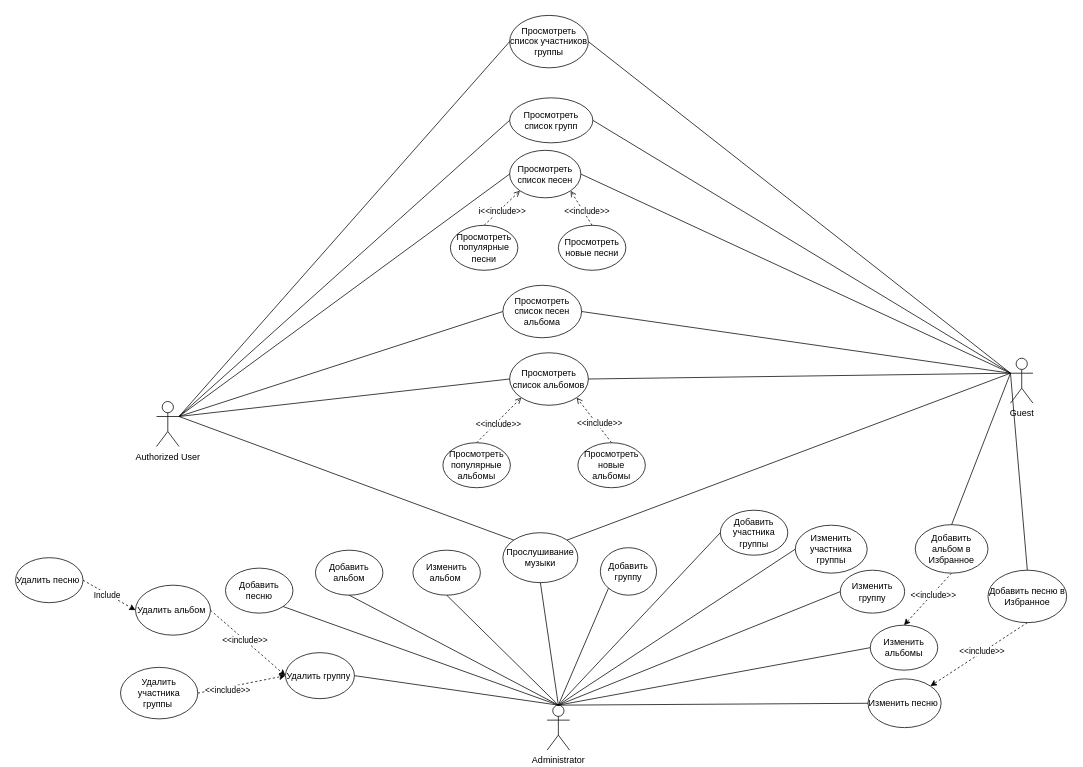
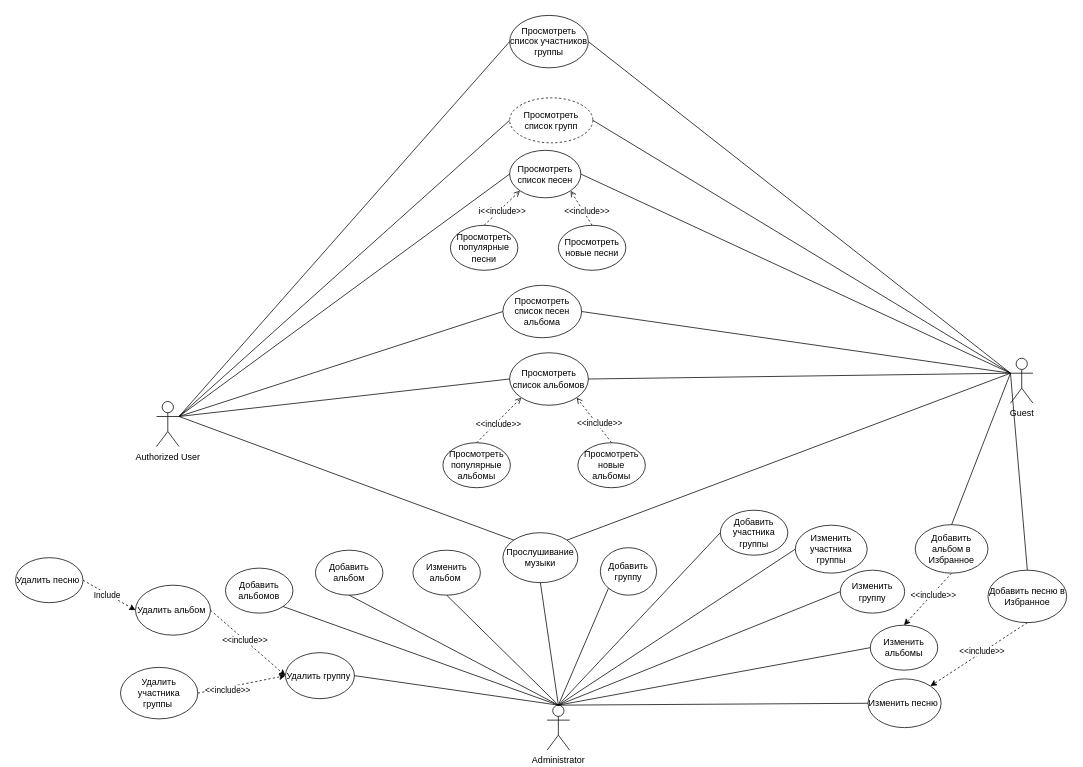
node "Просмотреть список групп": style solid -> dashed
node "Добавить песню": label "Добавить песню" -> "Добавить альбомов"
